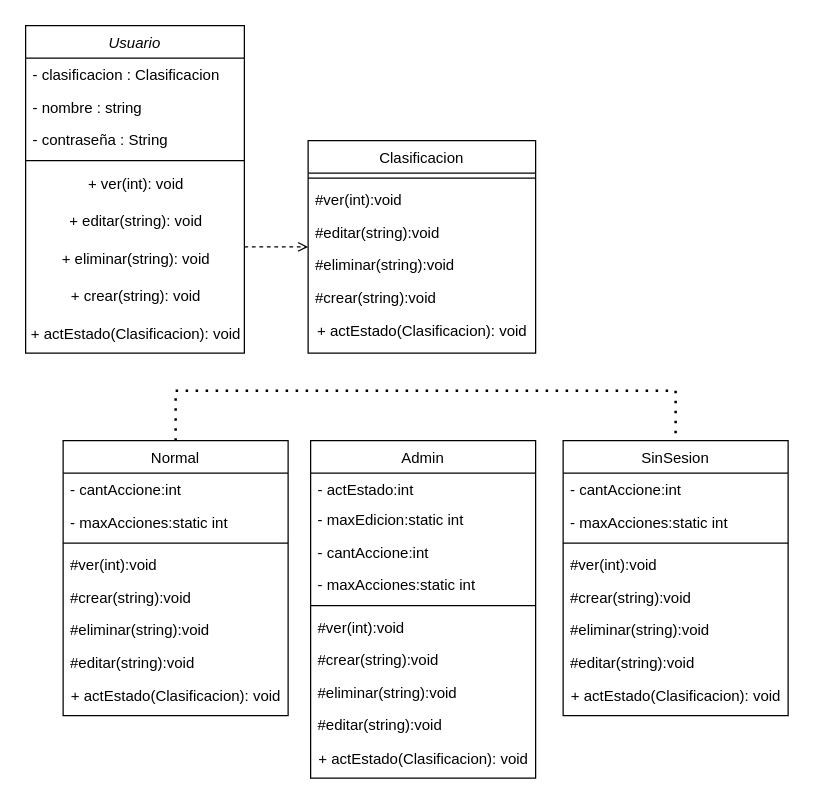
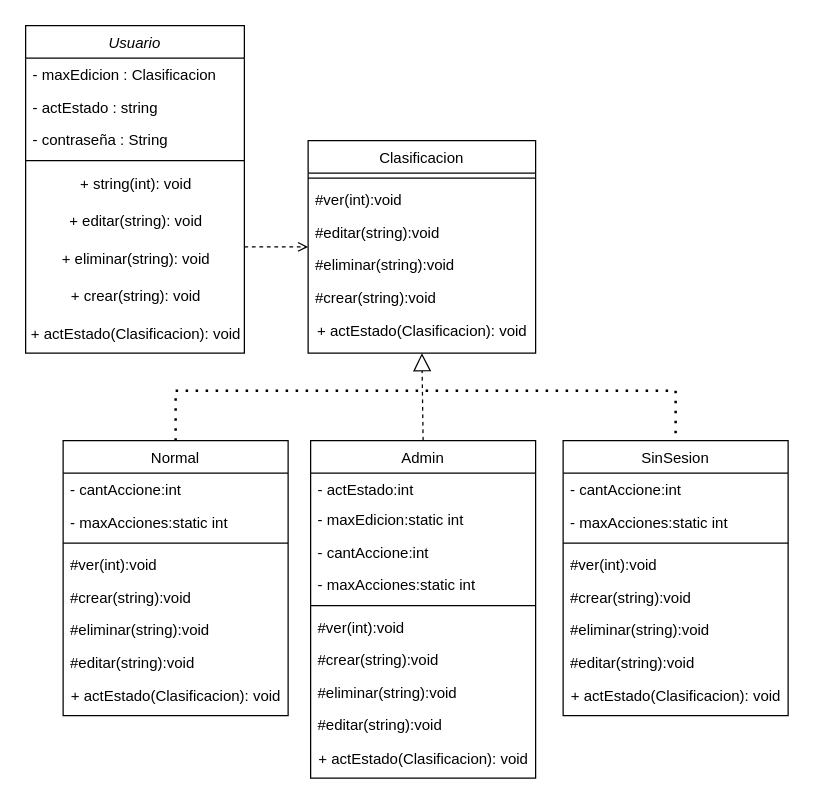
node "- clasificacion : Clasificacion": label "- clasificacion : Clasificacion" -> "- maxEdicion : Clasificacion"
node "- nombre : string": label "- nombre : string" -> "- actEstado : string"
node "+ ver(int): void": label "+ ver(int): void" -> "+ string(int): void"
edge "Admin" -> "Clasificacion": added
